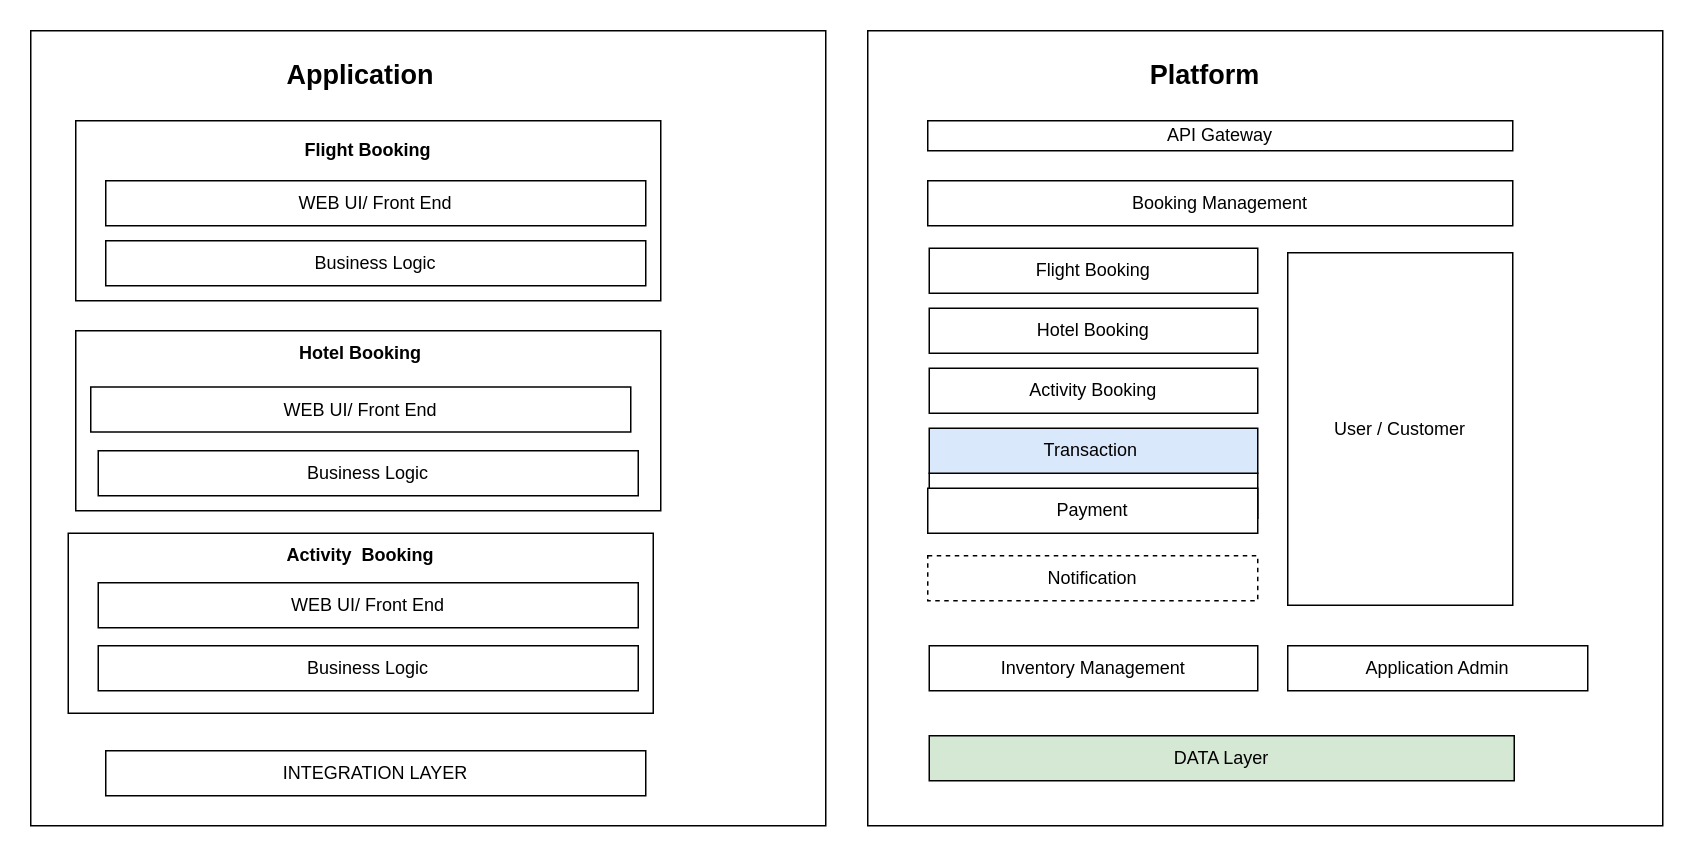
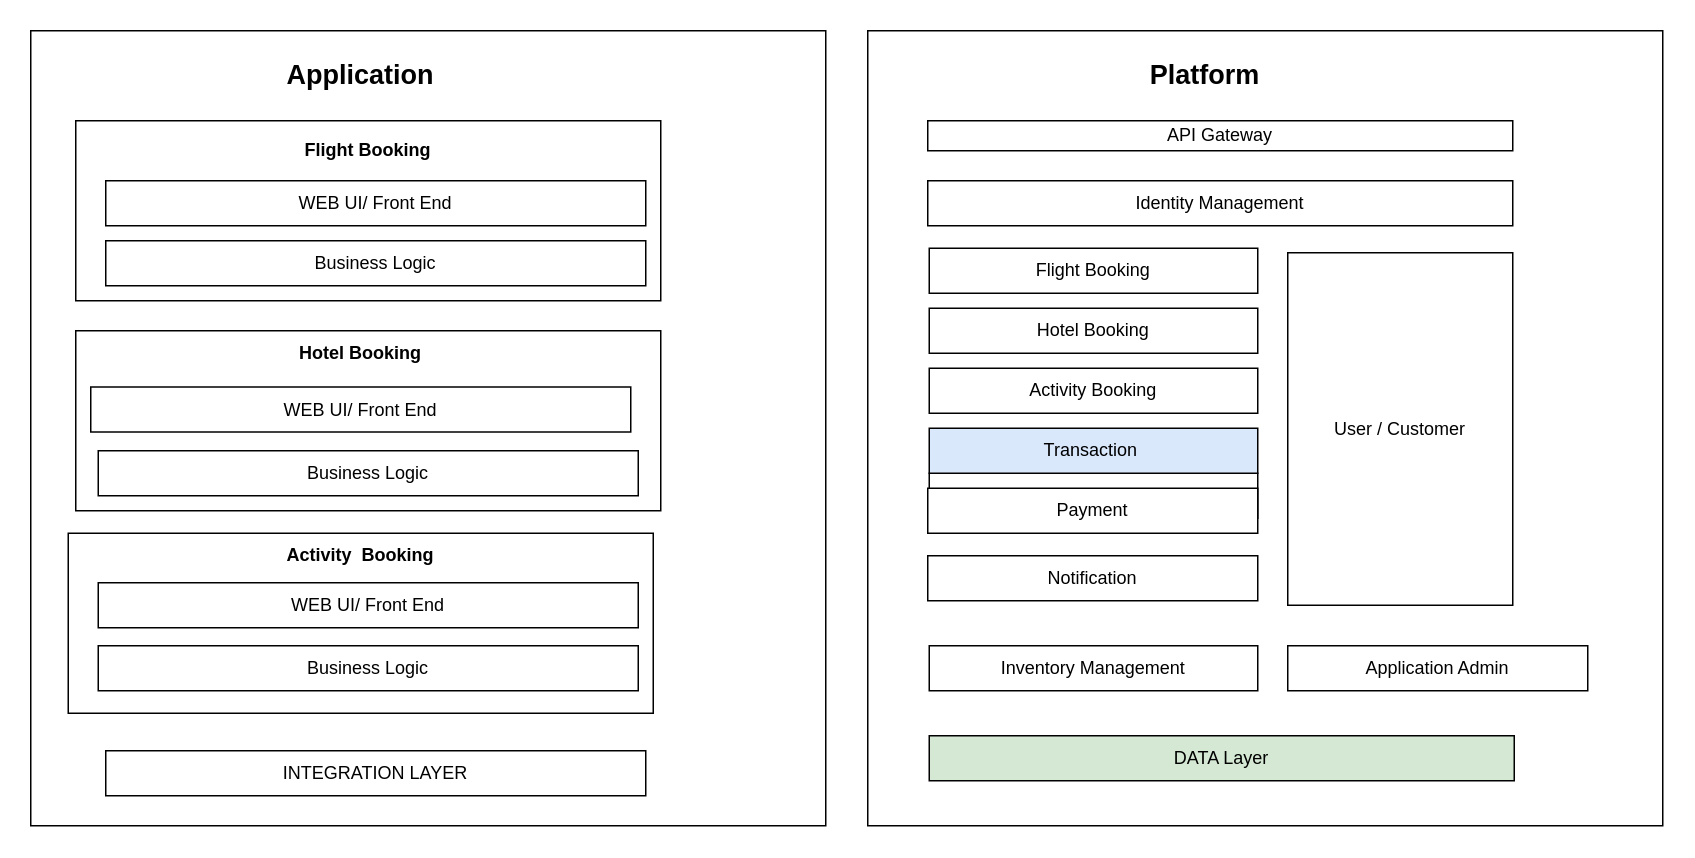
node "Booking Management": label "Booking Management" -> "Identity Management"
node "Notification": style dashed -> solid
